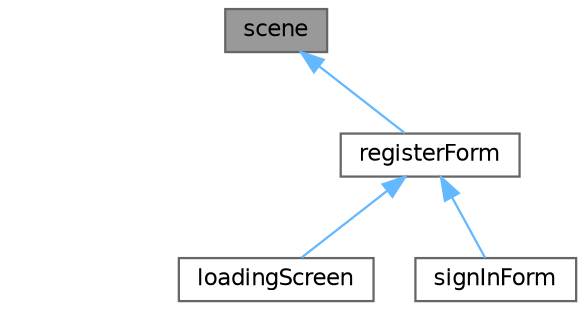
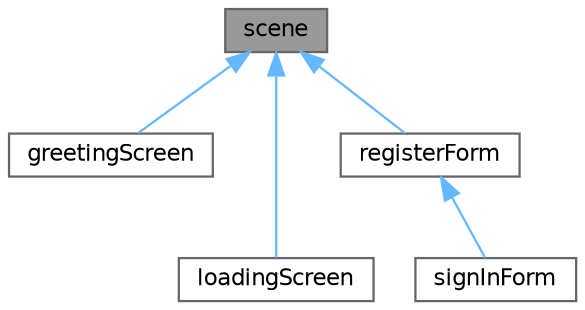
node "greetingScreen": added
edge "loadingScreen" -> "registerForm": now "loadingScreen" -> "scene"
